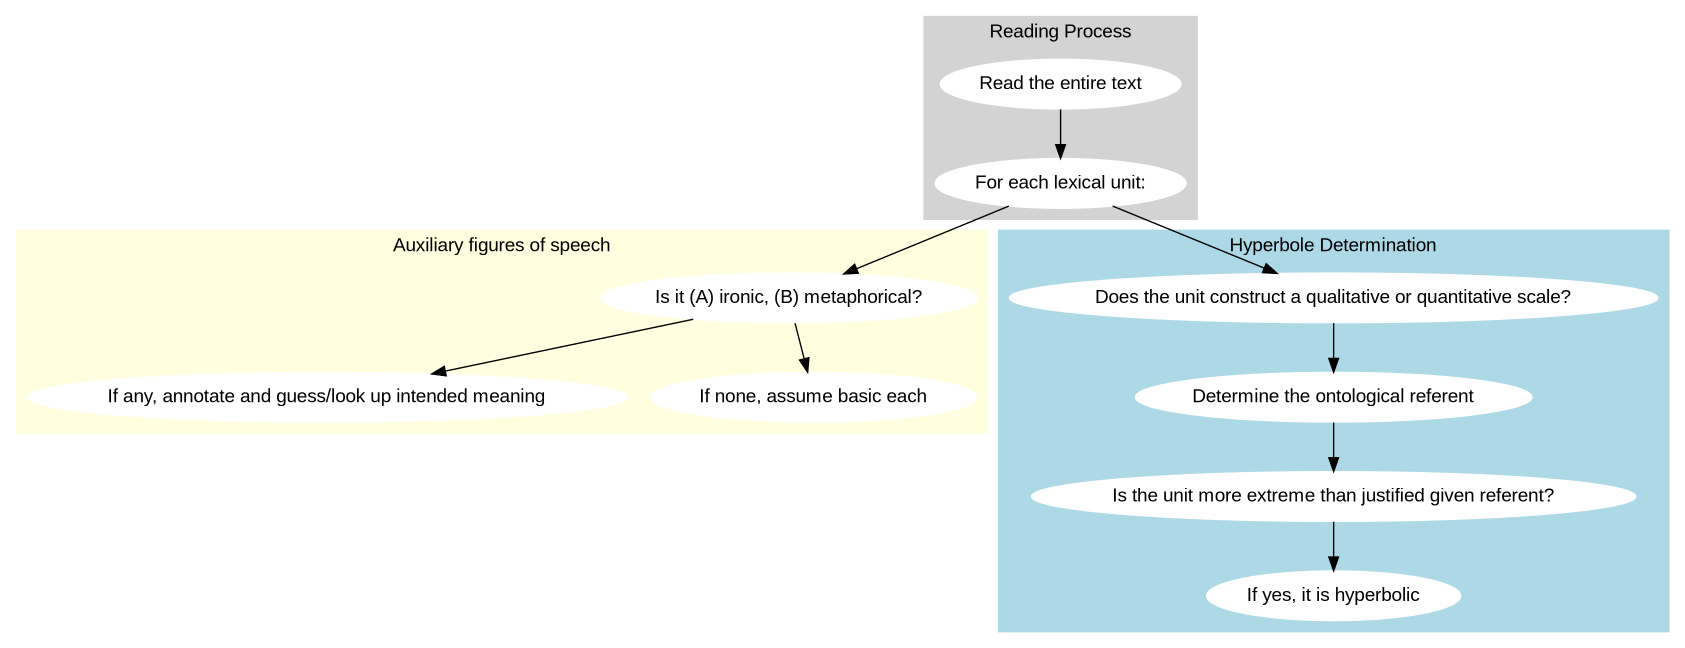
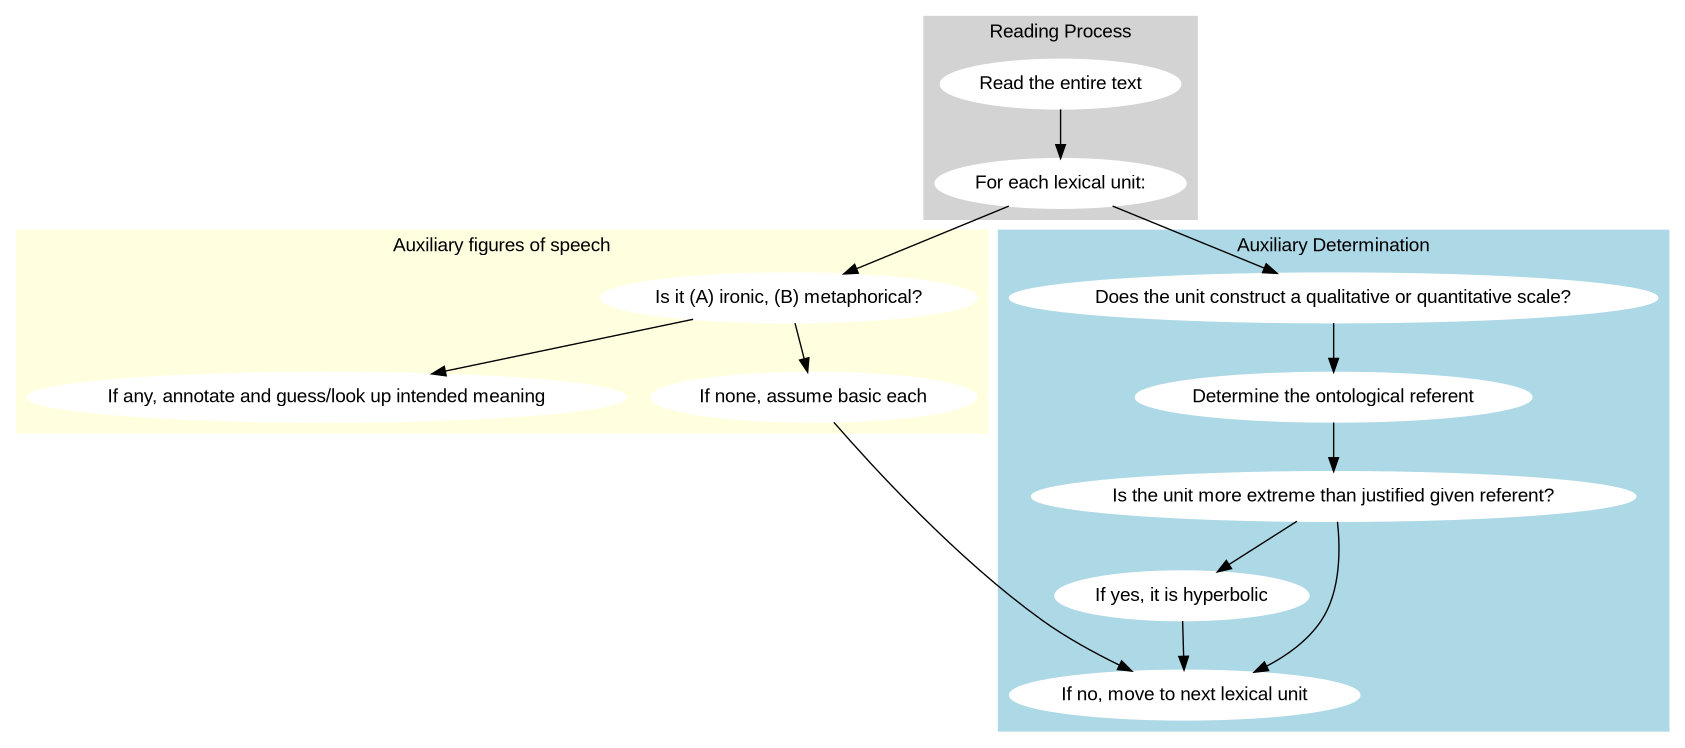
cluster "Hyperbole Determination": label "Hyperbole Determination" -> "Auxiliary Determination"
node "If no, move to next lexical unit": added
